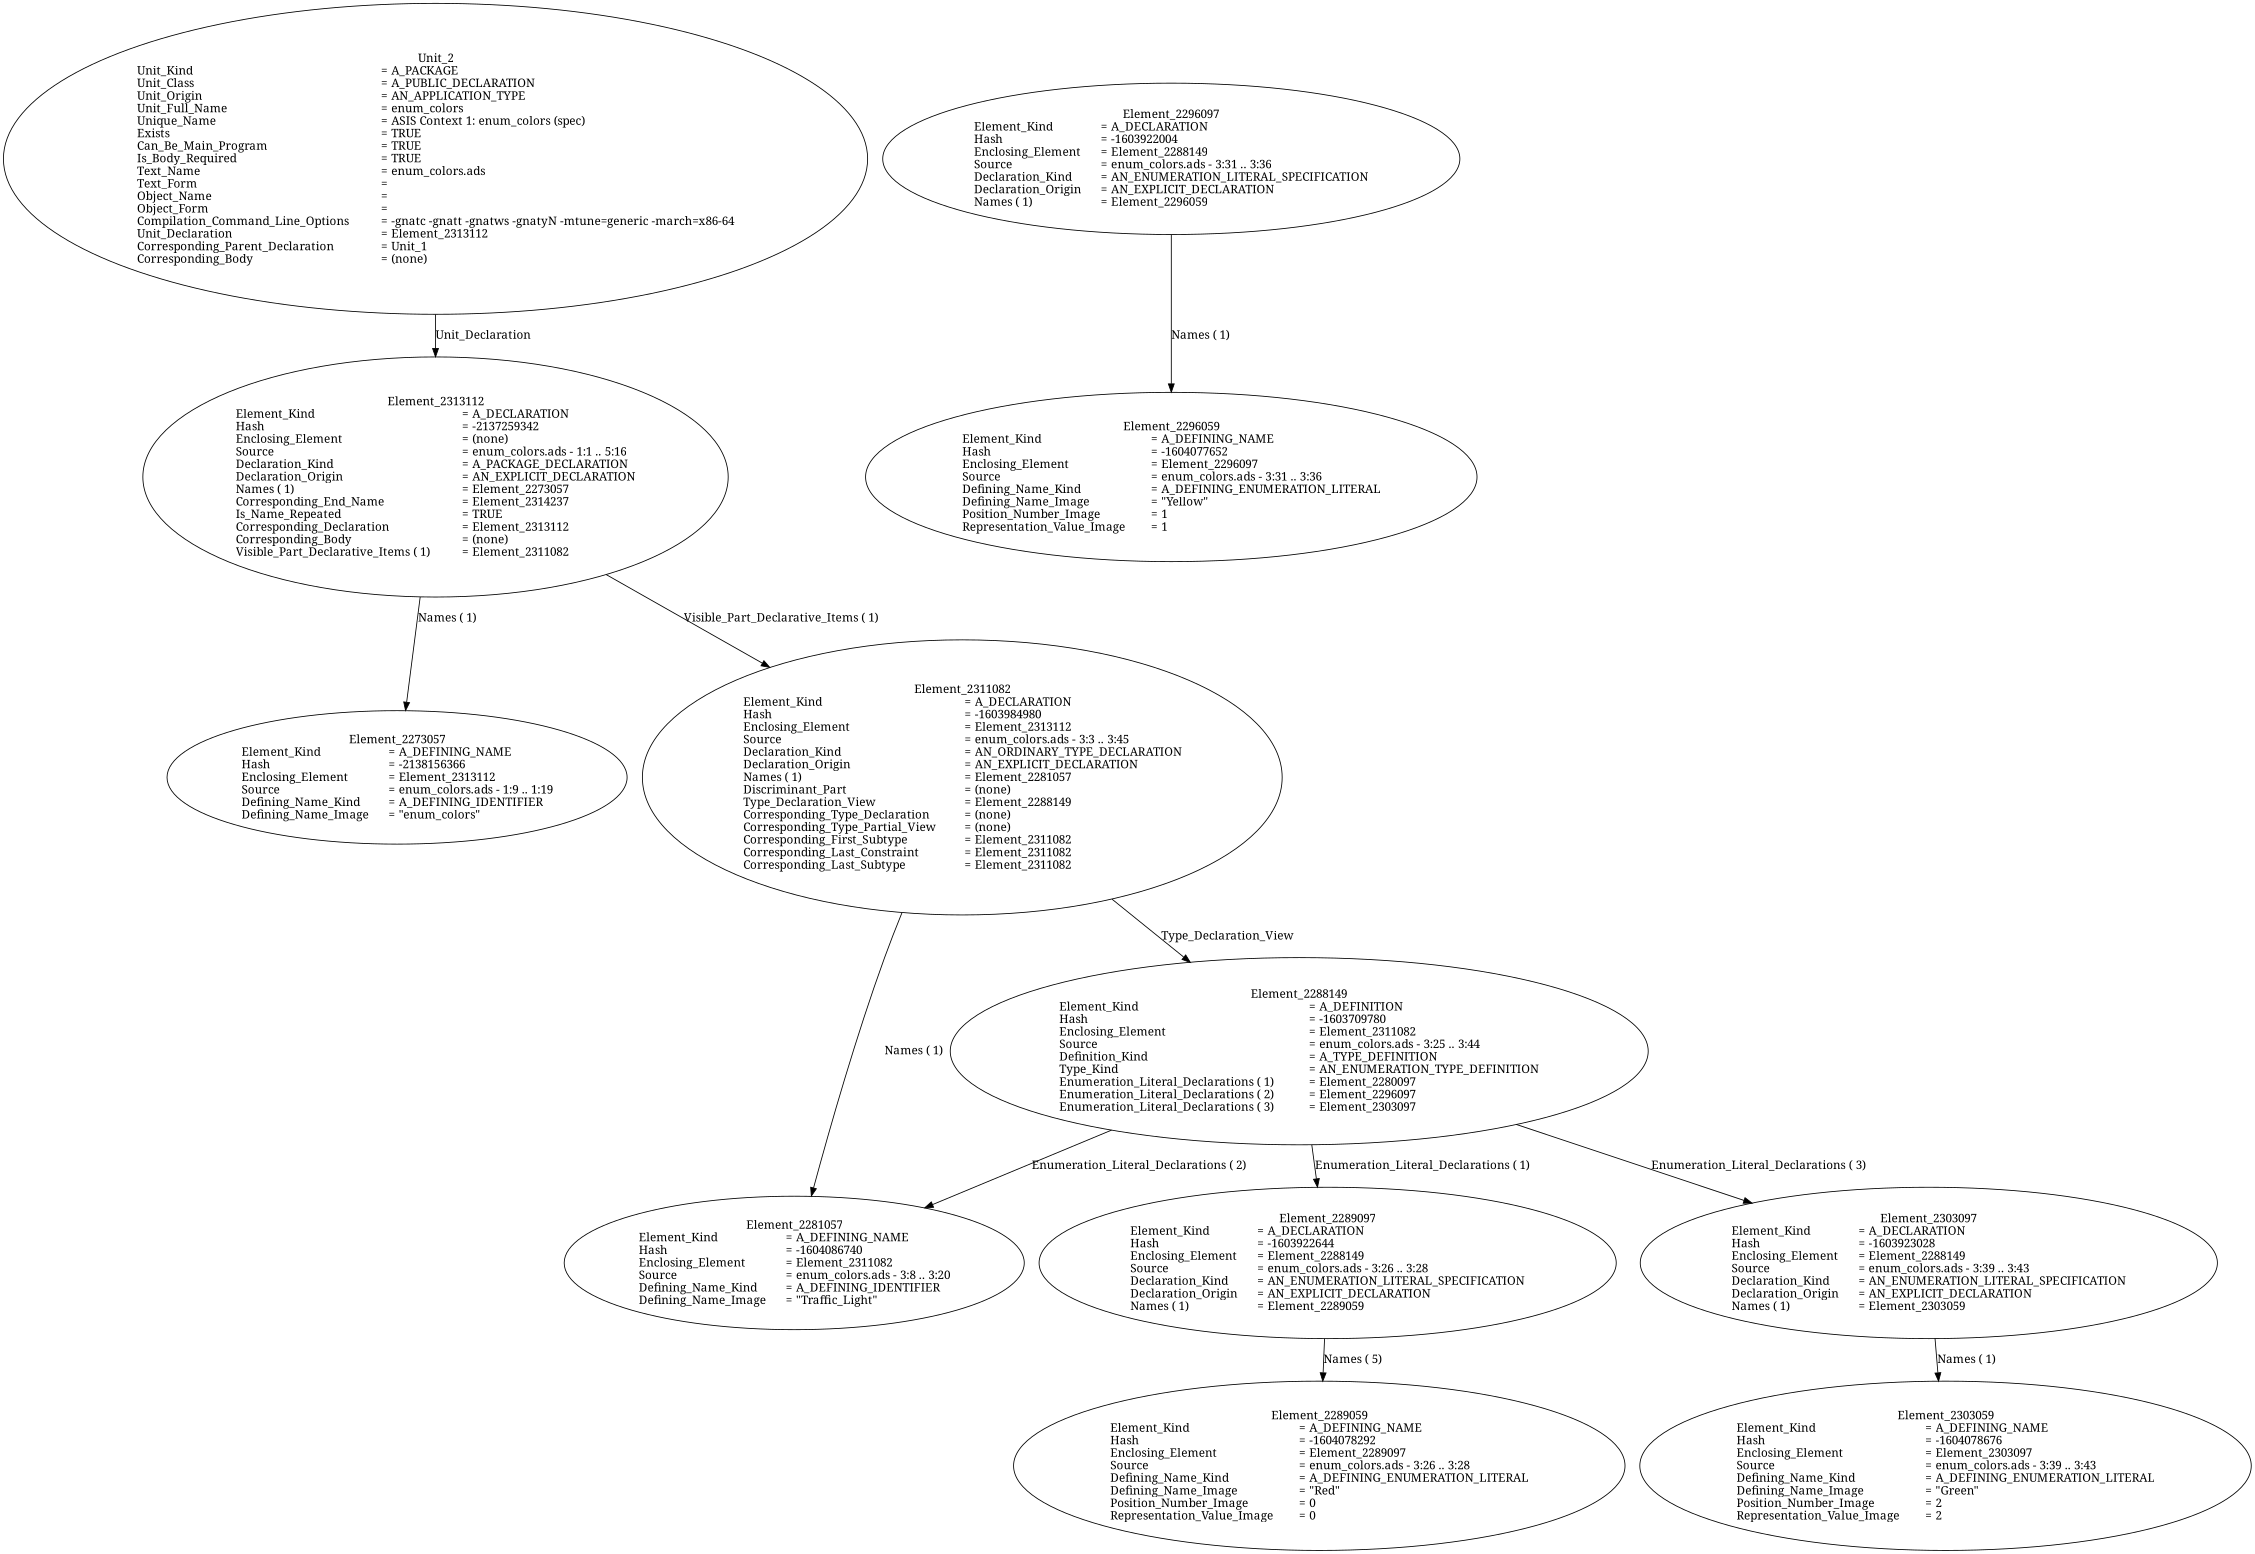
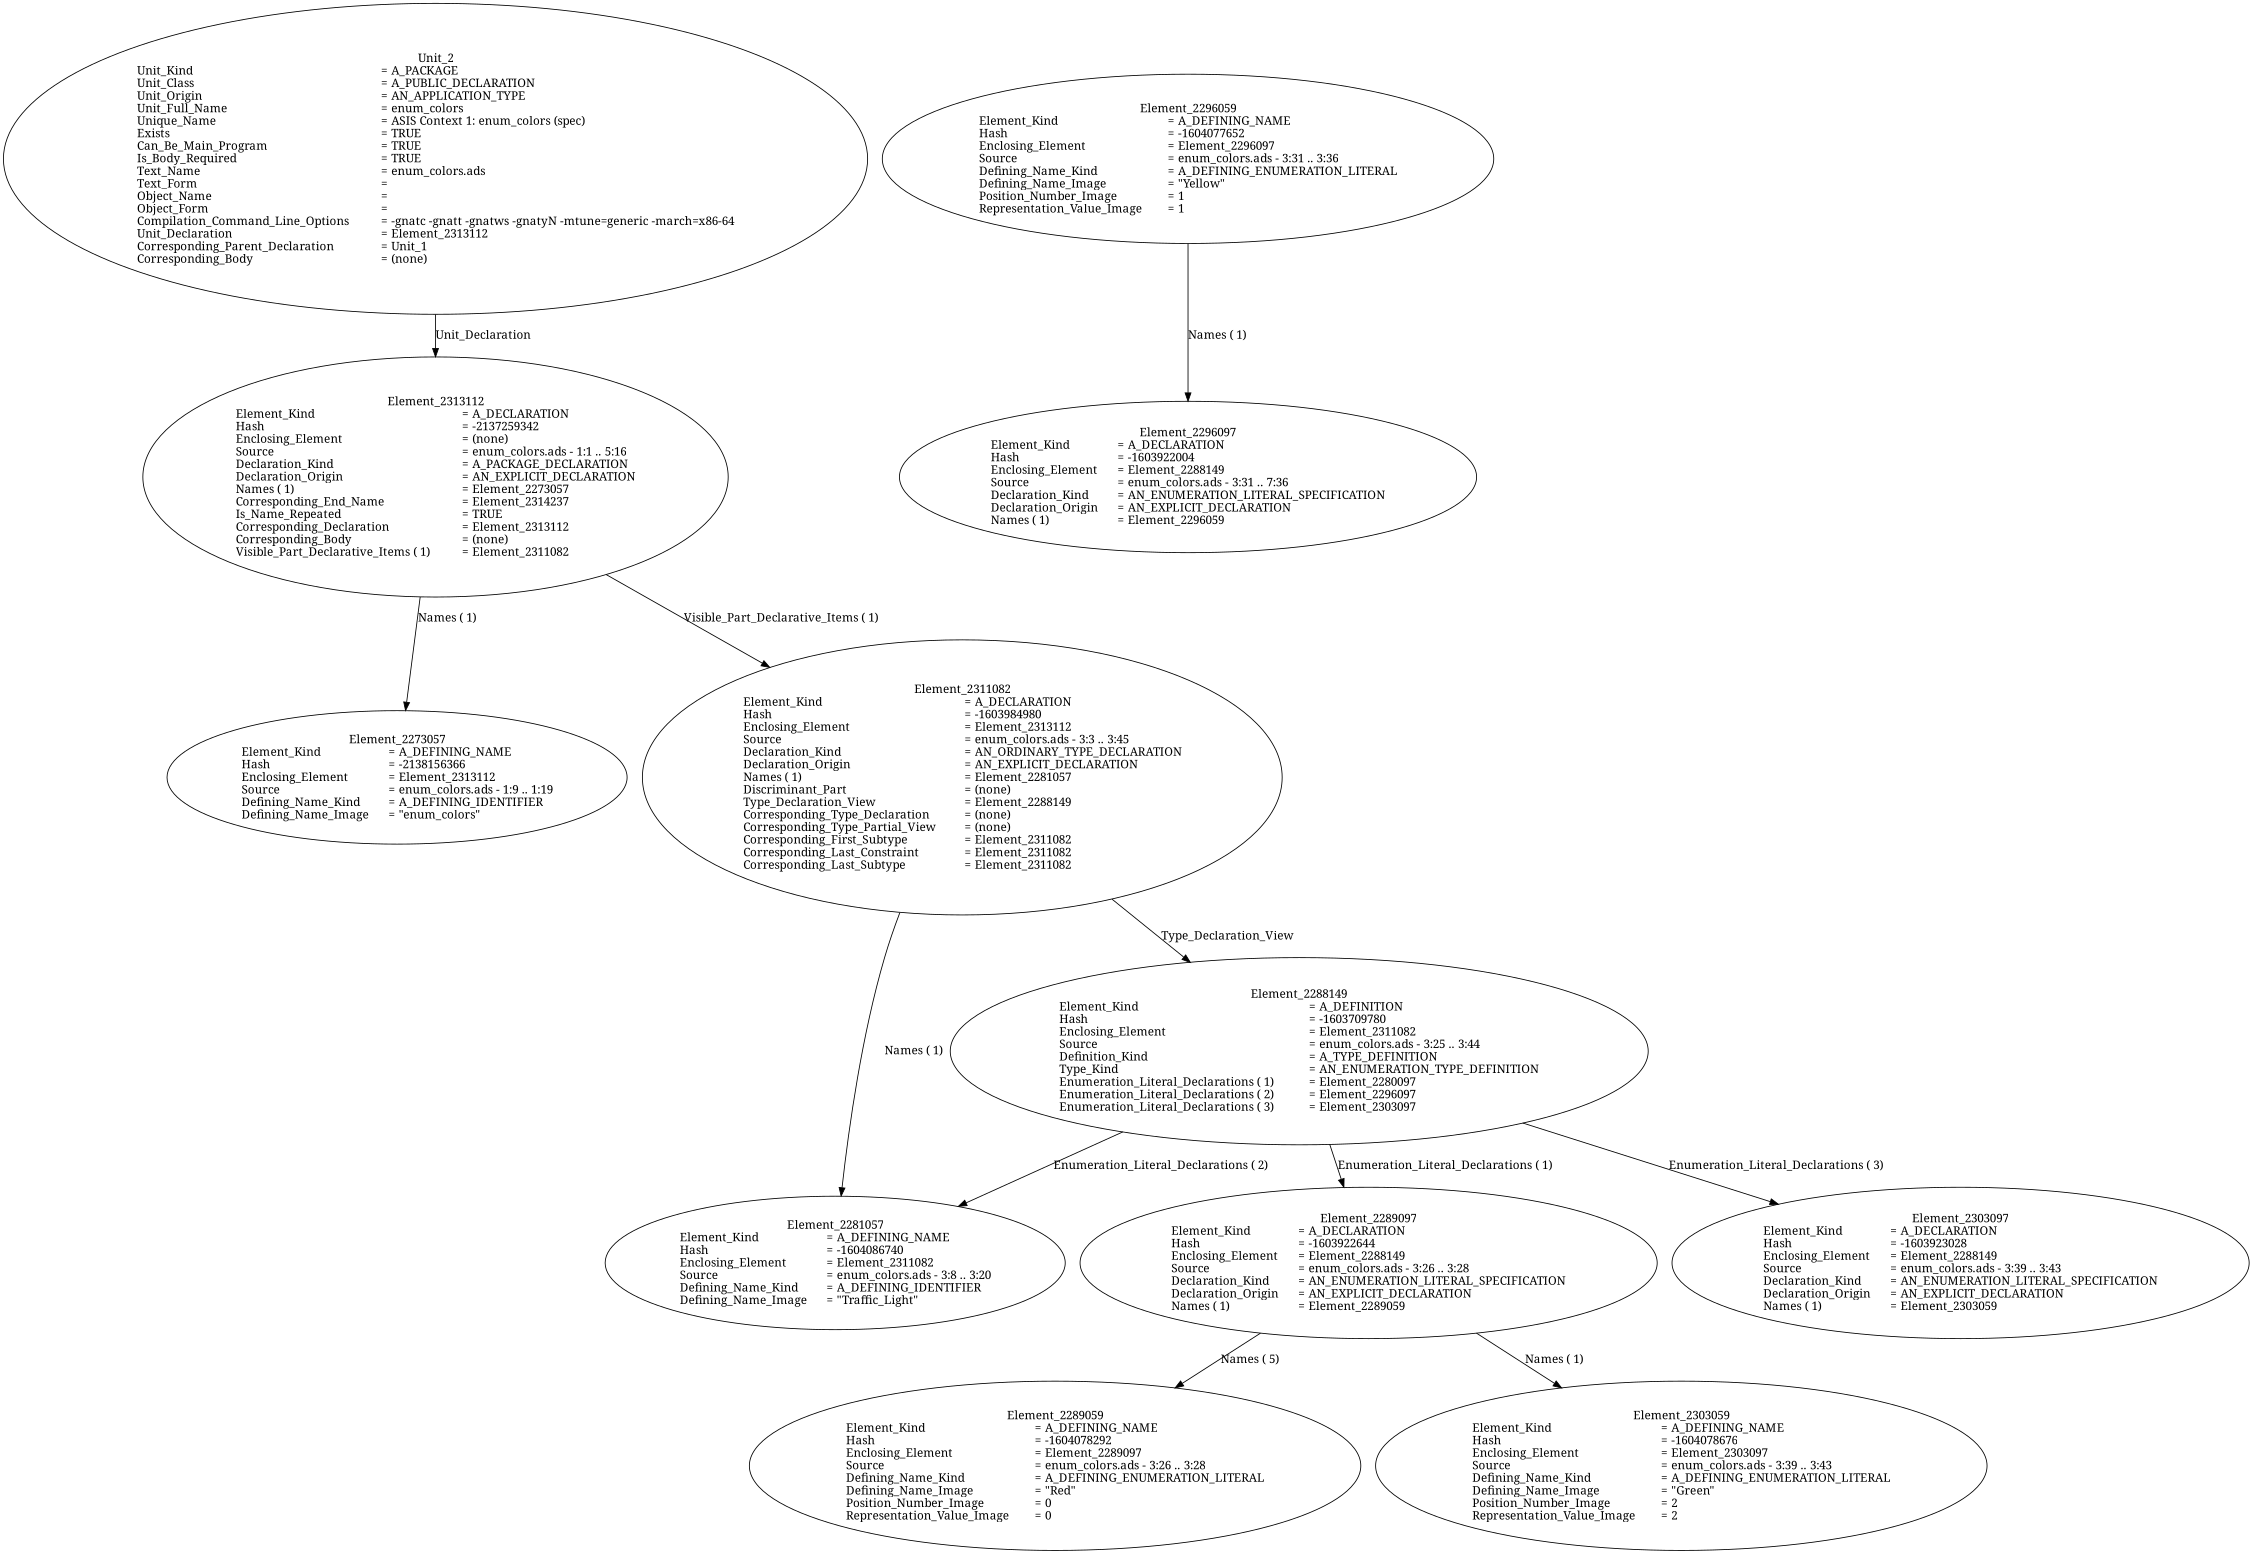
node "Element_2296097": text "enum_colors.ads - 3:31 .. 3:36" -> "enum_colors.ads - 3:31 .. 7:36"
edge "Element_2296097" -> "Element_2296059": reversed
edge "Element_2303097" -> "Element_2303059": now "Element_2289097" -> "Element_2303059"
